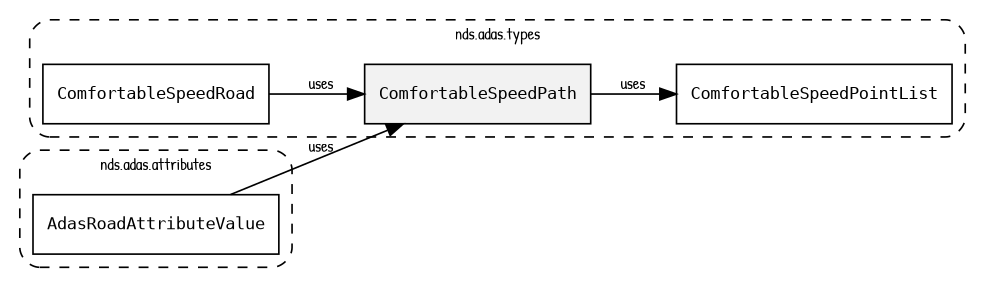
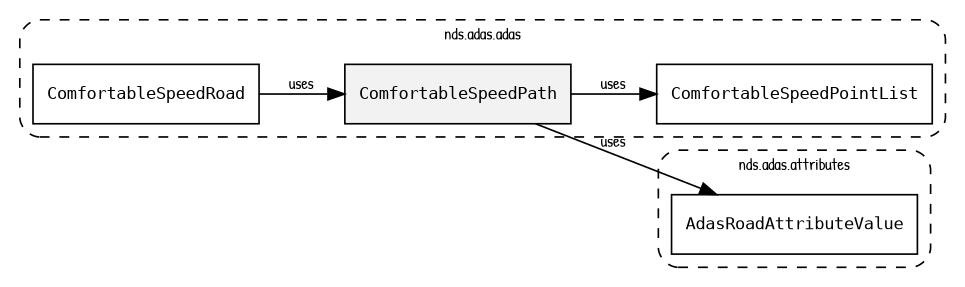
cluster "nds.adas.types": label "nds.adas.types" -> "nds.adas.adas"
edge "AdasRoadAttributeValue" -> "ComfortableSpeedPath": reversed
